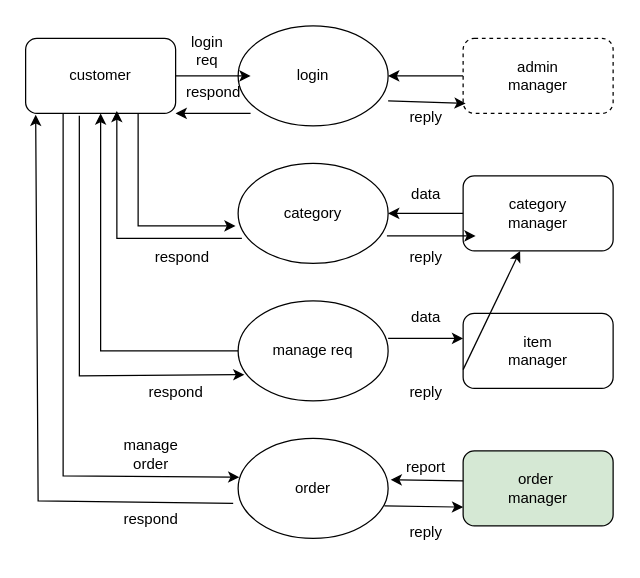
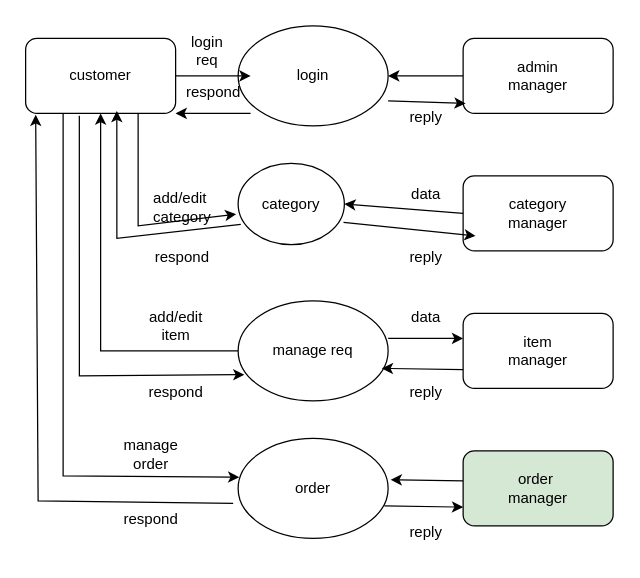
node "admin manager": style dashed -> solid
node "add/edit category": added
node "category": size 150x100 -> 106x81
edge "item manager" -> "category manager": now "item manager" -> "manage req"
node "add/edit item": added
node "report": removed
